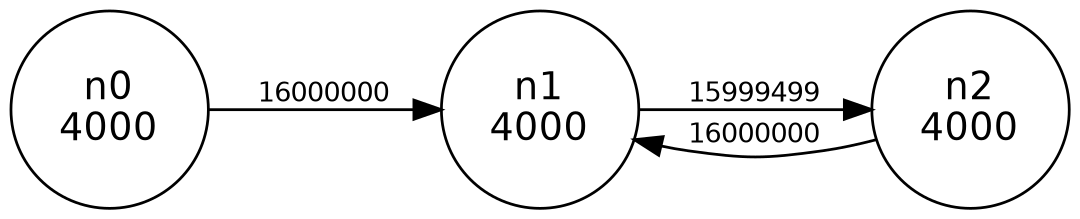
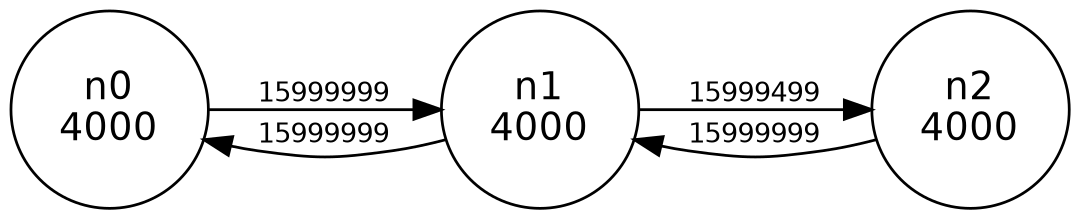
edge "n0 4000" -> "n1 4000": label "16000000" -> "15999999"
edge "n2 4000" -> "n1 4000": label "16000000" -> "15999999"
edge "n1 4000" -> "n0 4000": added, label "15999999"
